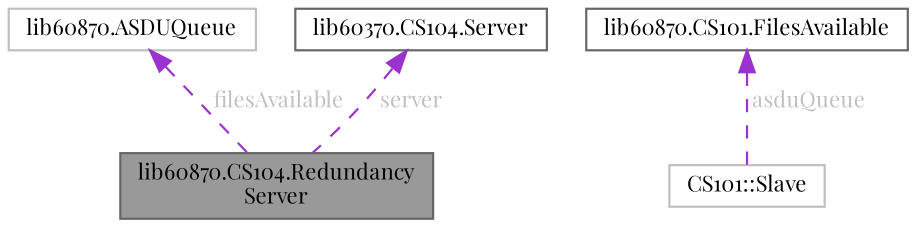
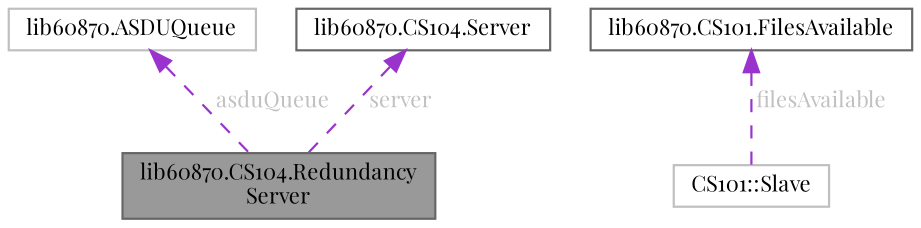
node "lib60370.CS104.Server": label "lib60370.CS104.Server" -> "lib60870.CS104.Server"
edge "lib60870.CS104.Redundancy Server" -> "lib60870.ASDUQueue": label " filesAvailable" -> " asduQueue"
edge "CS101::Slave" -> "lib60870.CS101.FilesAvailable": label " asduQueue" -> " filesAvailable"
